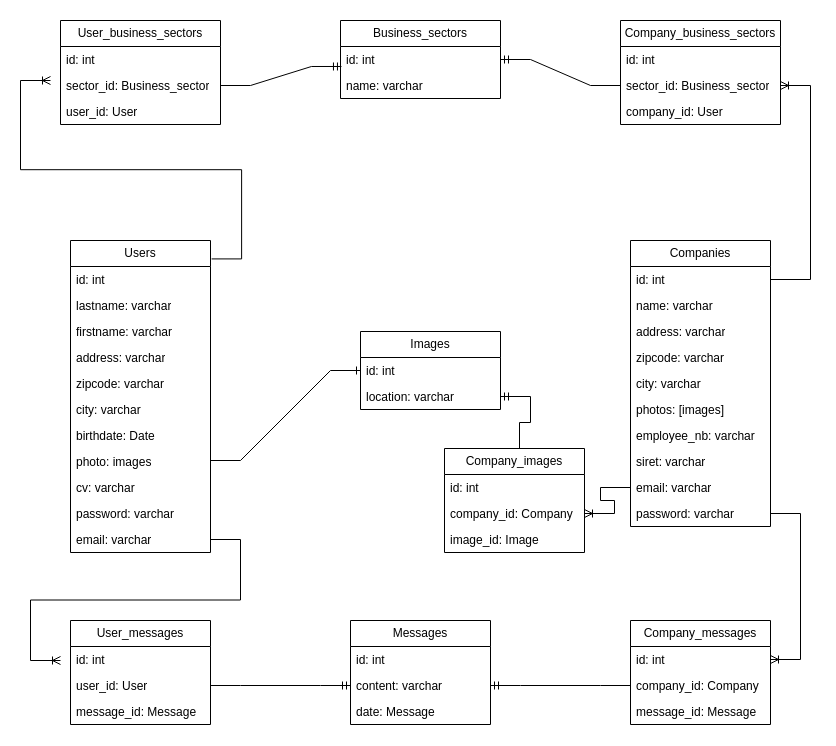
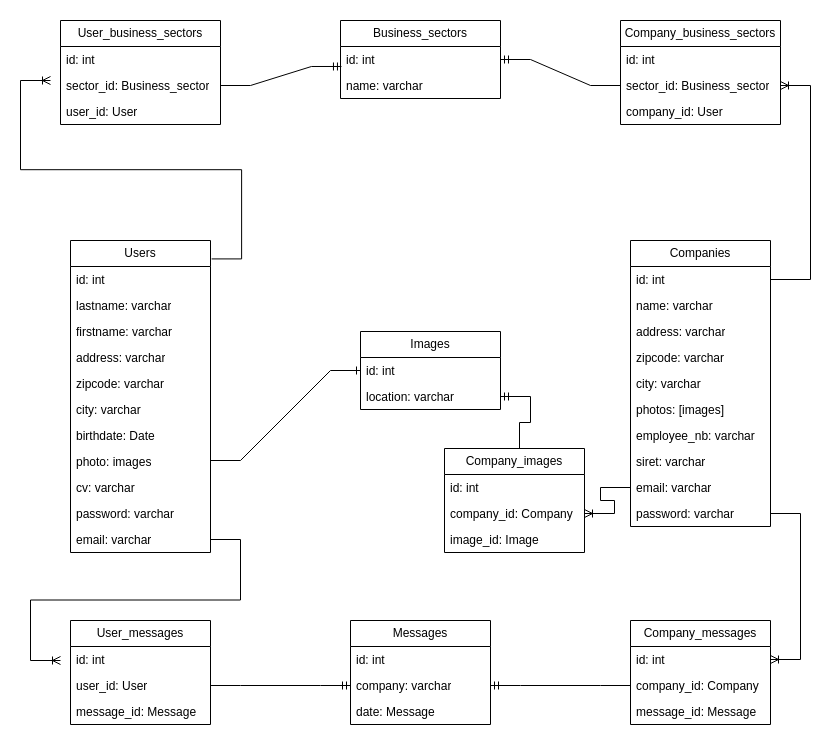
node "content: varchar": label "content: varchar" -> "company: varchar"
